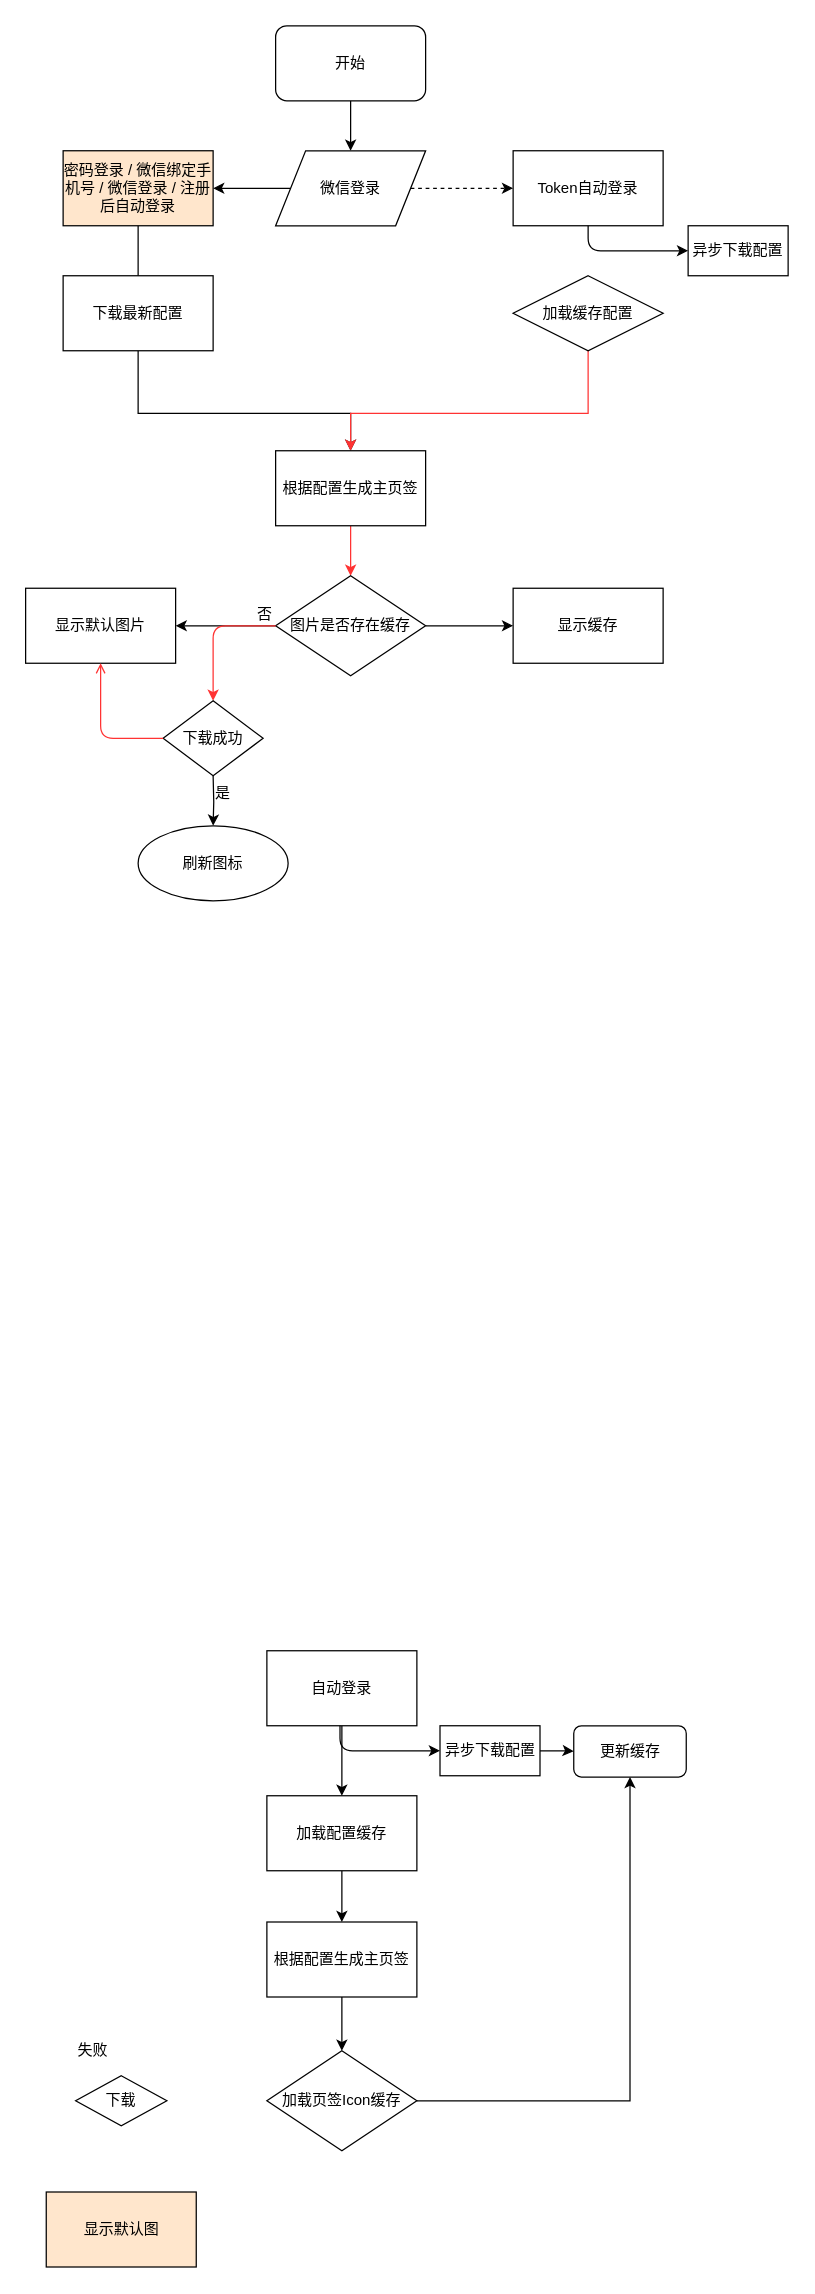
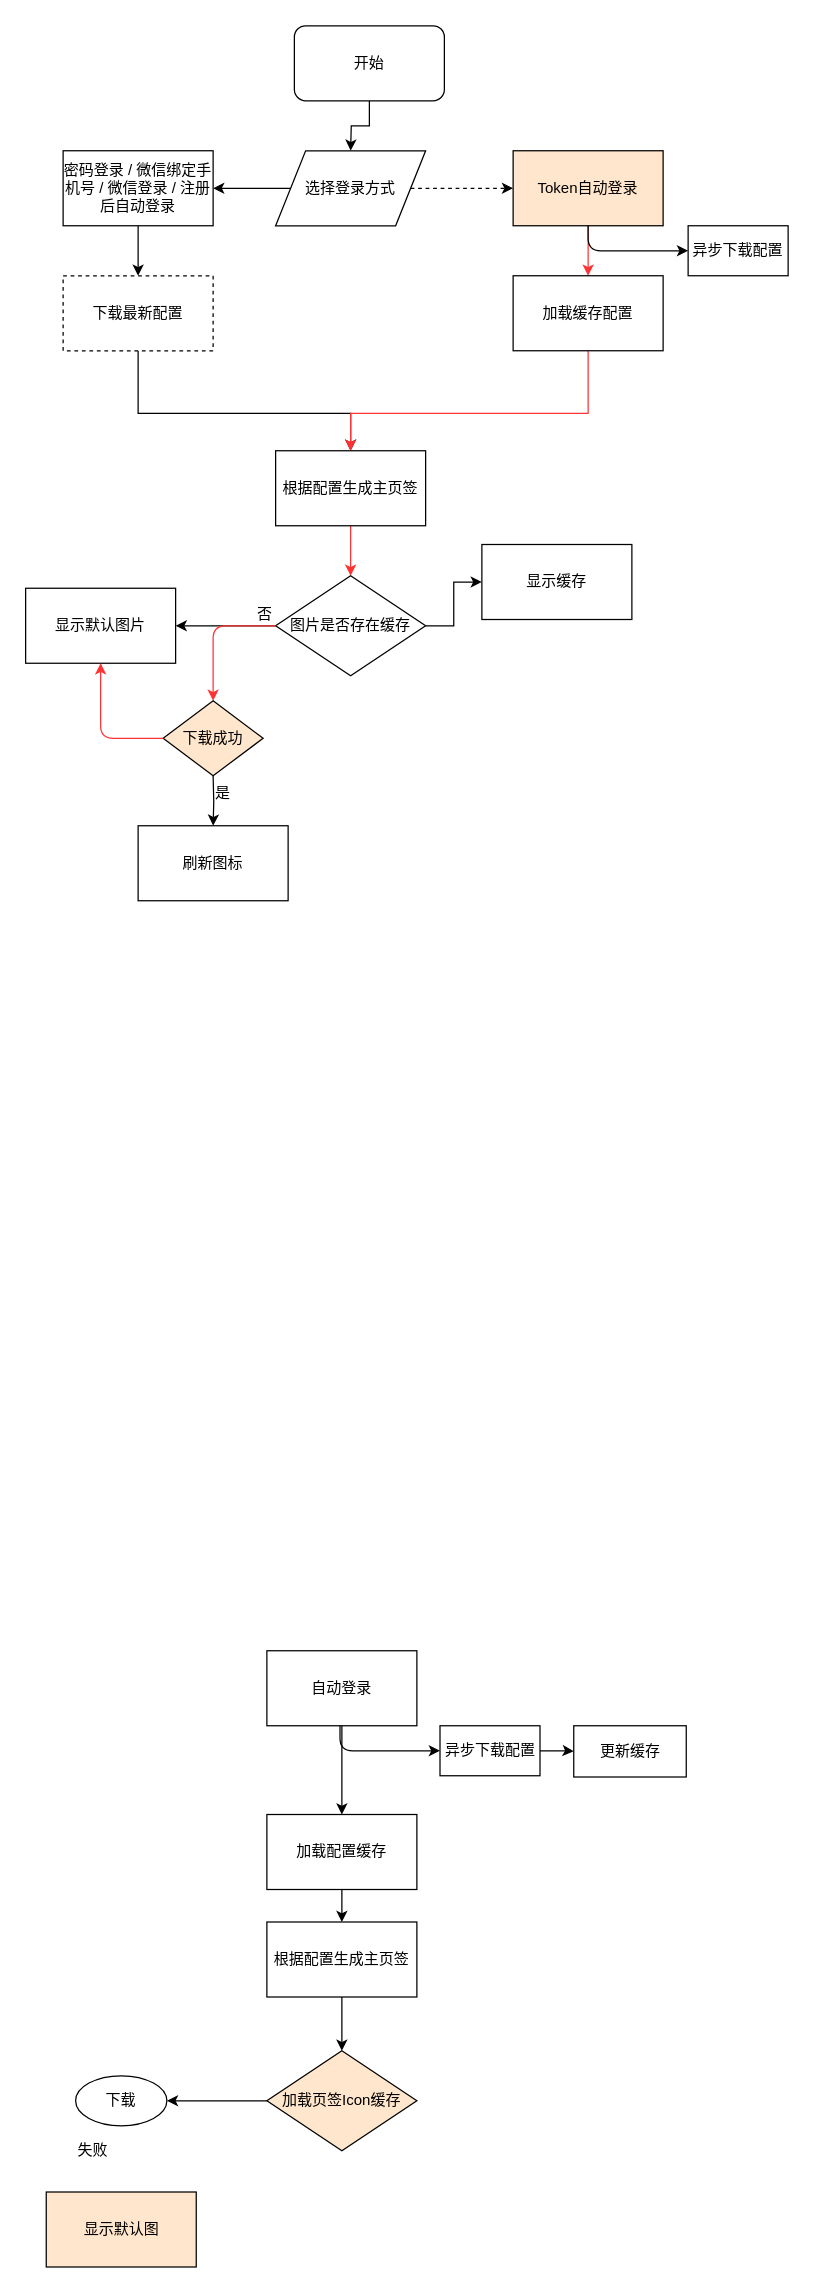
node "开始": moved (351, 63) -> (369, 63)
node "密码登录 / 微信绑定手机号 / 微信登录 / 注册后自动登录": fillcolor #ffe6cc -> #ffffff
node "微信登录": label "微信登录" -> "选择登录方式"
node "Token自动登录": fillcolor #ffffff -> #ffe6cc
edge "Token自动登录" -> "加载缓存配置": added
edge "密码登录 / 微信绑定手机号 / 微信登录 / 注册后自动登录" -- "下载最新配置": arrowhead none -> classic
node "下载最新配置": style solid -> dashed
node "加载缓存配置": shape diamond -> rectangle
node "显示缓存": moved (588, 626) -> (557, 582)
edge "下载成功" -> "显示默认图片": arrowhead open -> classic
node "下载成功": fillcolor #ffffff -> #ffe6cc
node "刷新图标": shape ellipse -> rectangle
node "更新缓存": shape rounded rectangle -> rectangle
node "加载配置缓存": moved (342, 1833) -> (342, 1852)
edge "加载页签Icon缓存" -> "更新缓存": now "加载页签Icon缓存" -> "下载"
node "失败": moved (101, 2051) -> (101, 2151)
node "下载": shape diamond -> ellipse
node "加载页签Icon缓存": fillcolor #ffffff -> #ffe6cc
